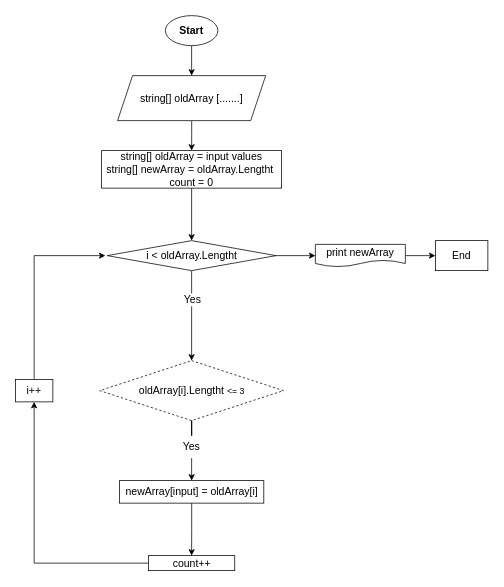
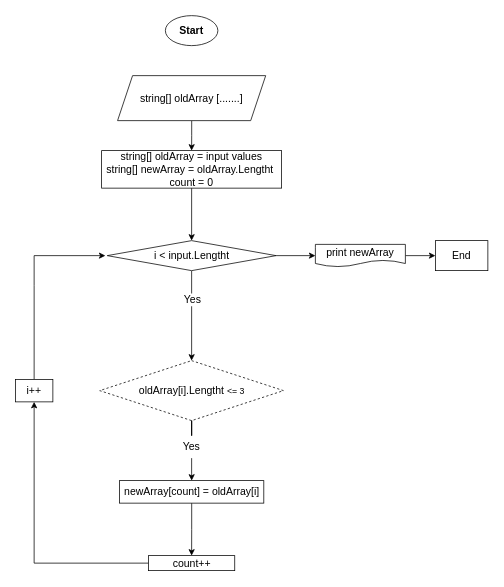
edge "Start" -> "string[] oldArray [.......]": removed
node "i < oldArray.Lengtht": label "i < oldArray.Lengtht" -> "i < input.Lengtht"
node "newArray[input] = oldArray[i]": label "newArray[input] = oldArray[i]" -> "newArray[count] = oldArray[i]"
